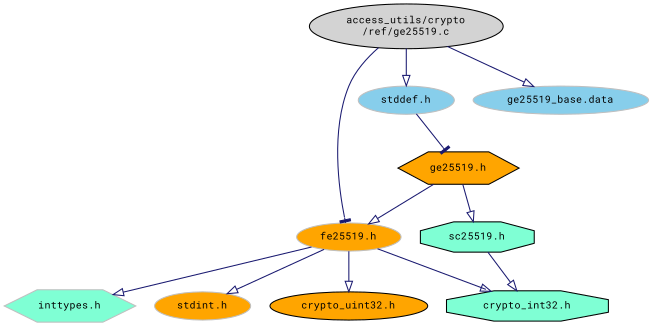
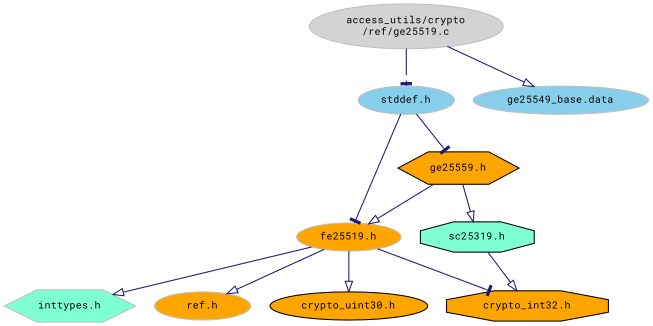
node "access_utils/crypto /ref/ge25519.c": color black -> grey75
edge "access_utils/crypto /ref/ge25519.c" -> "stddef.h": arrowhead onormal -> tee
node "ge25519_base.data": label "ge25519_base.data" -> "ge25549_base.data"
edge "access_utils/crypto /ref/ge25519.c" -> "fe25519.h": now "stddef.h" -> "fe25519.h"
node "ge25519.h": label "ge25519.h" -> "ge25559.h"
node "sc25519.h": label "sc25519.h" -> "sc25319.h"
edge "fe25519.h" -> "crypto_int32.h": arrowhead onormal -> tee
node "stdint.h": label "stdint.h" -> "ref.h"
node "crypto_uint32.h": label "crypto_uint32.h" -> "crypto_uint30.h"
node "crypto_int32.h": fillcolor aquamarine -> orange
